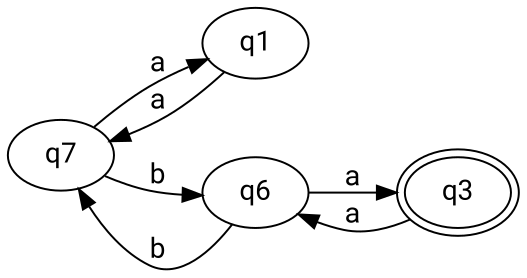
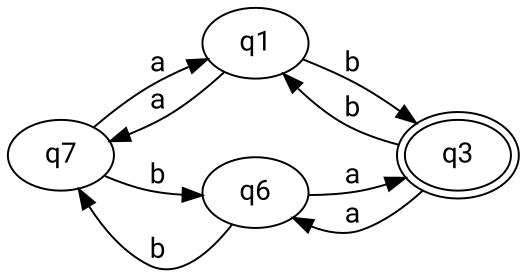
edge "q1" -> "q3": added, label "b"
edge "q3" -> "q1": added, label "b"
